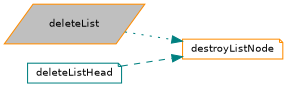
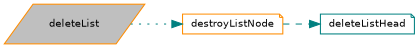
edge "deleteListHead" -> "destroyListNode": reversed
